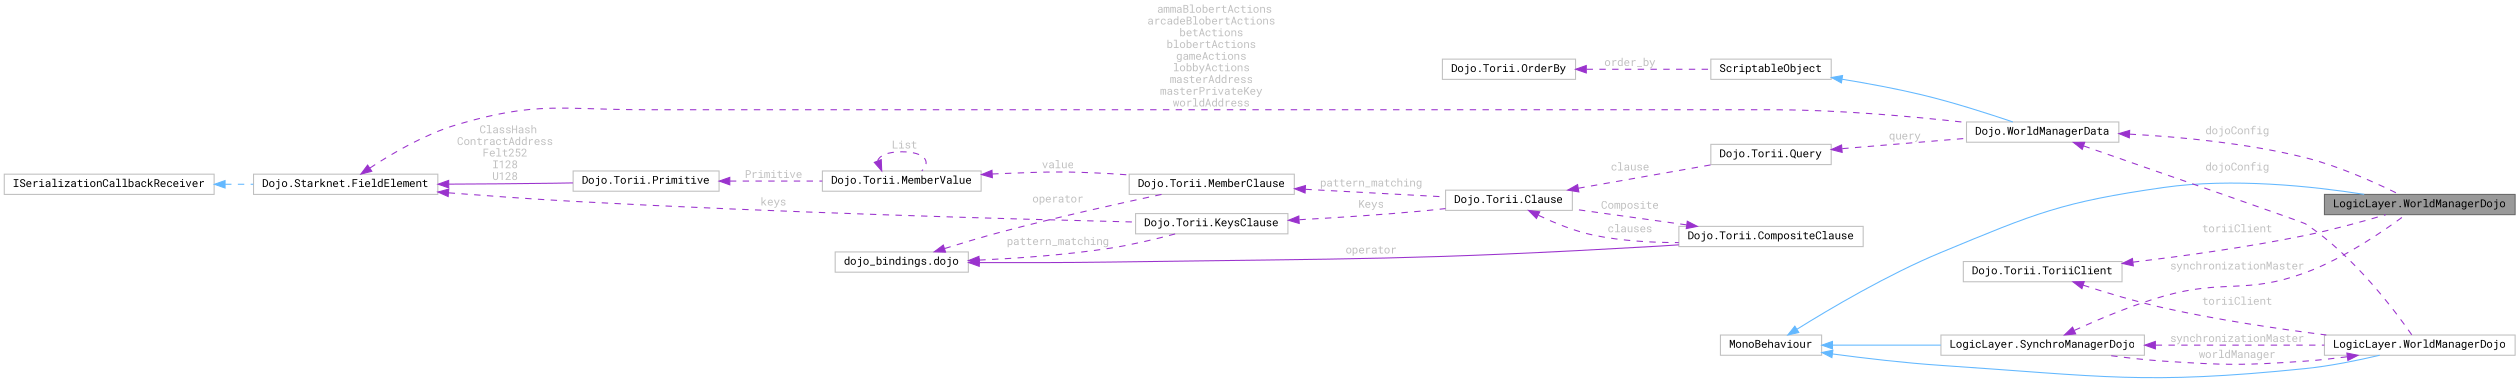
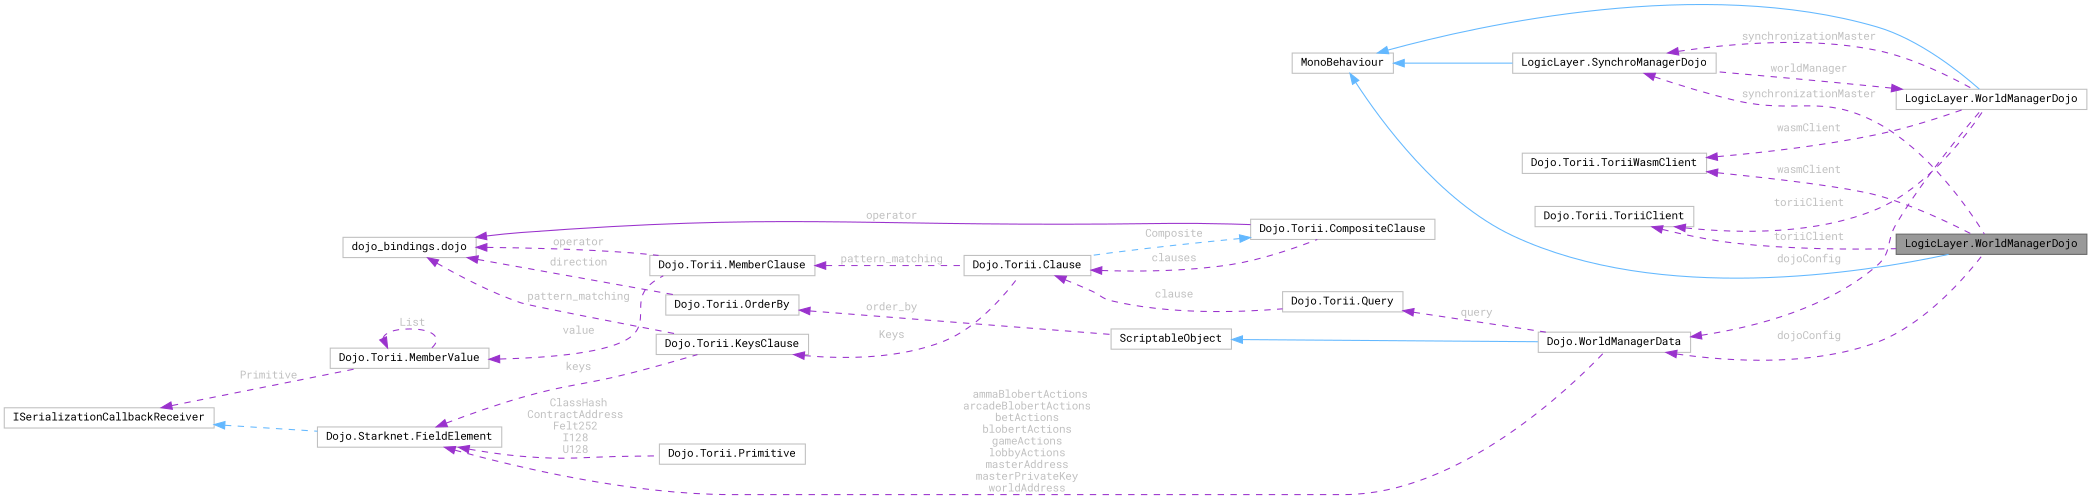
node "Dojo.Torii.ToriiWasmClient": added
edge "Dojo.Torii.MemberValue" -> "Dojo.Torii.Primitive": now "Dojo.Torii.MemberValue" -> "ISerializationCallbackReceiver"
edge "Dojo.Torii.Primitive" -> "Dojo.Starknet.FieldElement": style solid -> dashed
edge "Dojo.Torii.Clause" -> "Dojo.Torii.CompositeClause": color darkorchid3 -> steelblue1
edge "Dojo.Torii.OrderBy" -> "dojo_bindings.dojo": added, label "direction"
